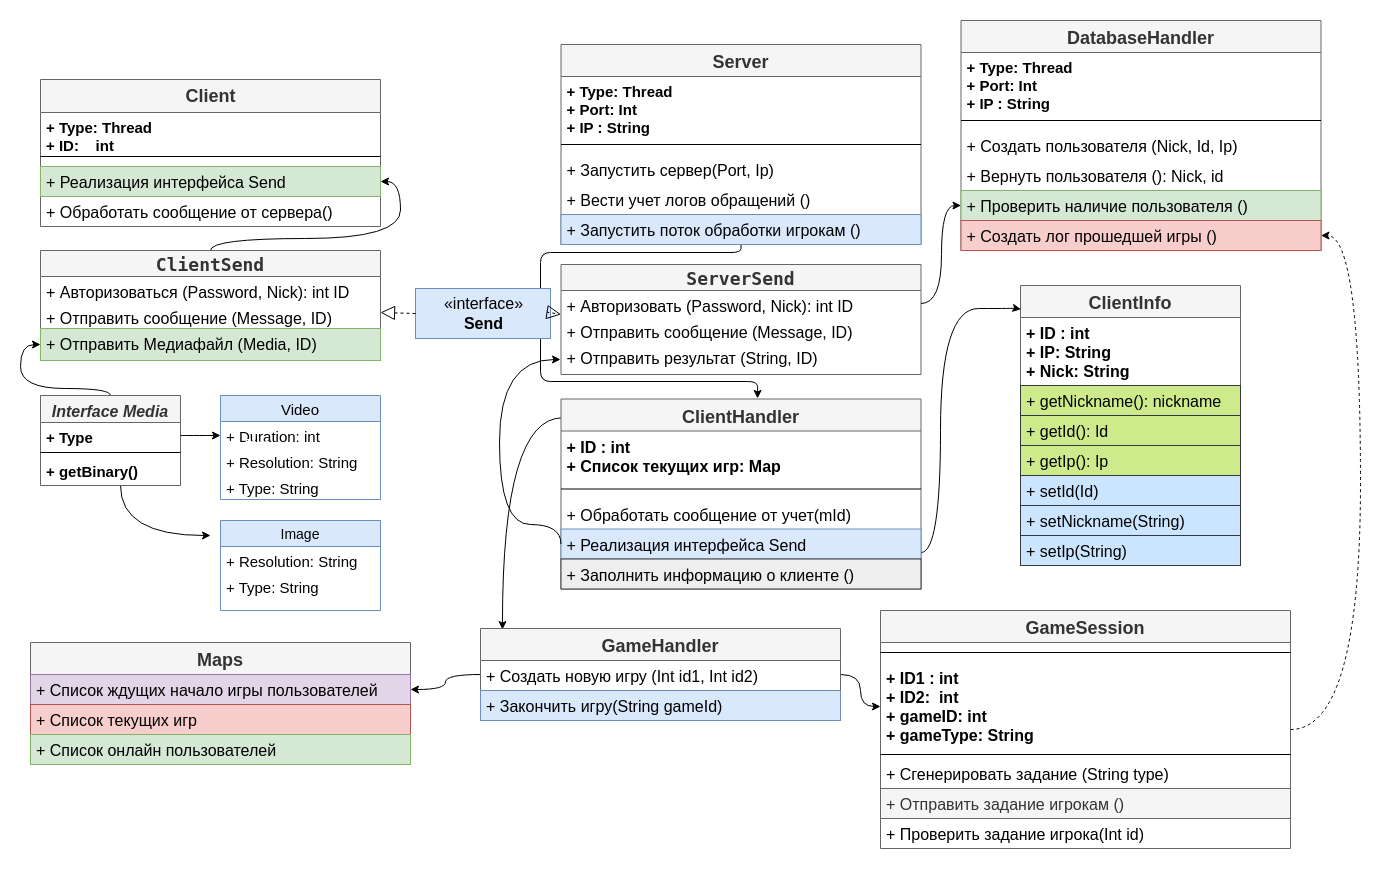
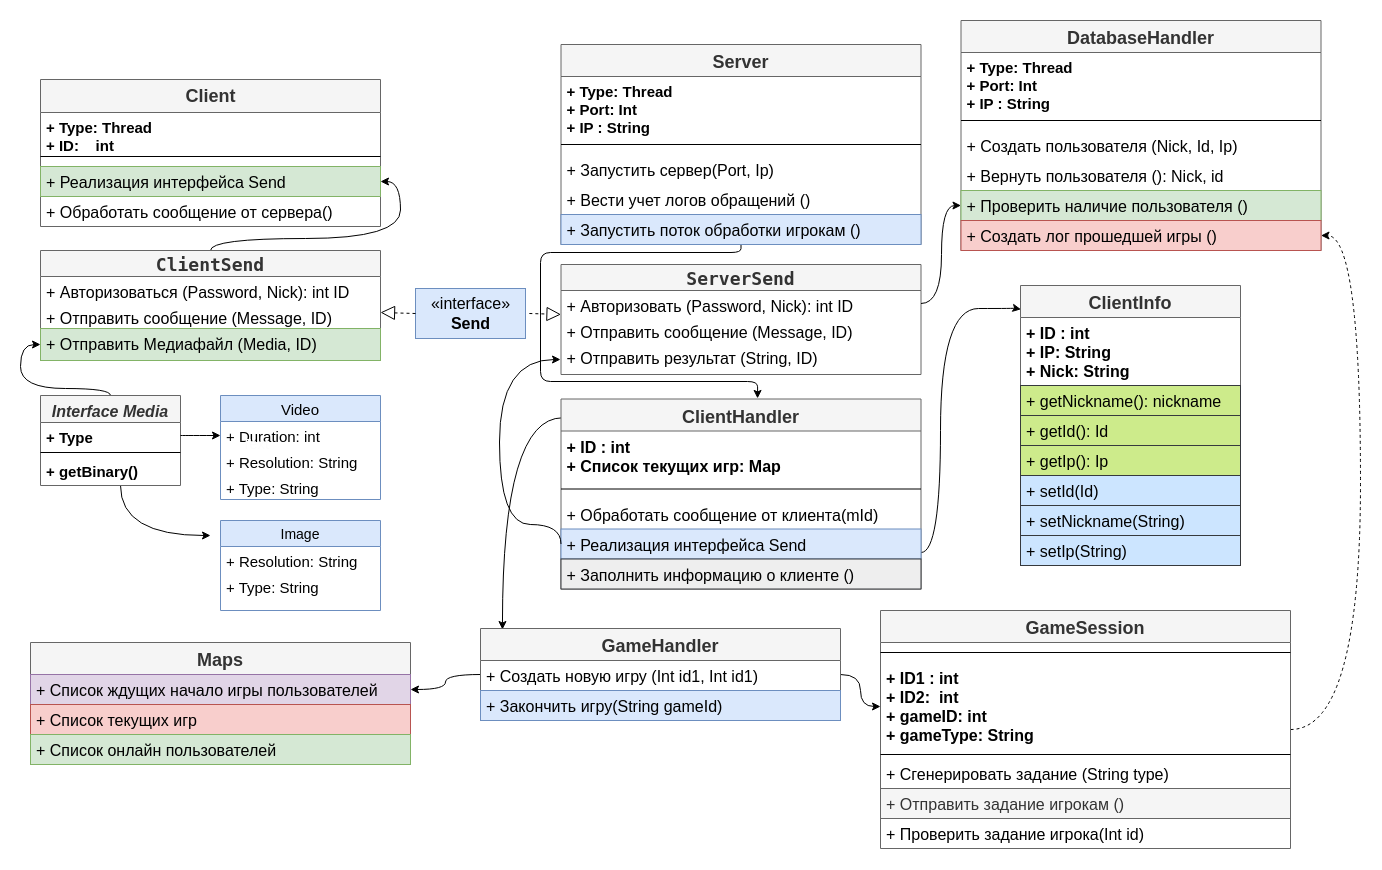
node "«interface» Send": size 135x50 -> 110x50
node "+ Обработать сообщение от учет(mId)": label "+ Обработать сообщение от учет(mId)" -> "+ Обработать сообщение от клиента(mId)"
node "+ Создать новую игру (Int id1, Int id2)": label "+ Создать новую игру (Int id1, Int id2)" -> "+ Создать новую игру (Int id1, Int id1)"
